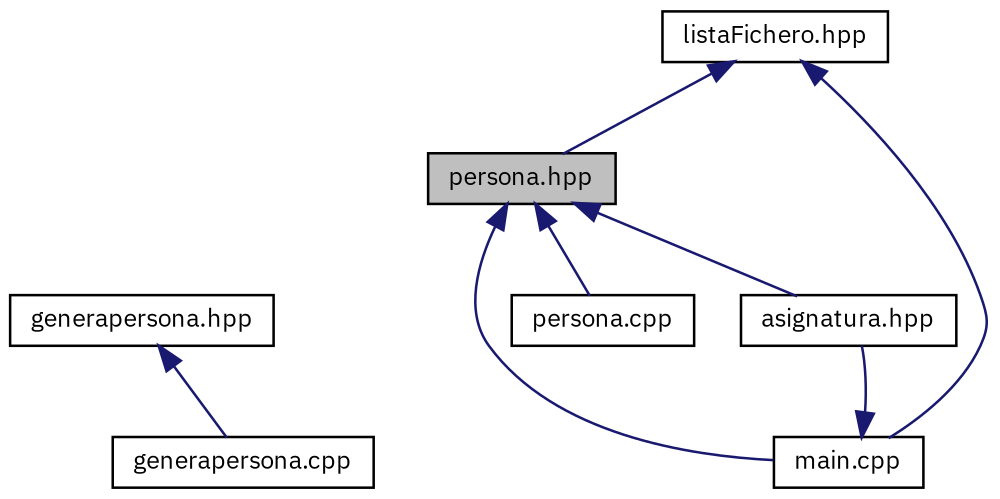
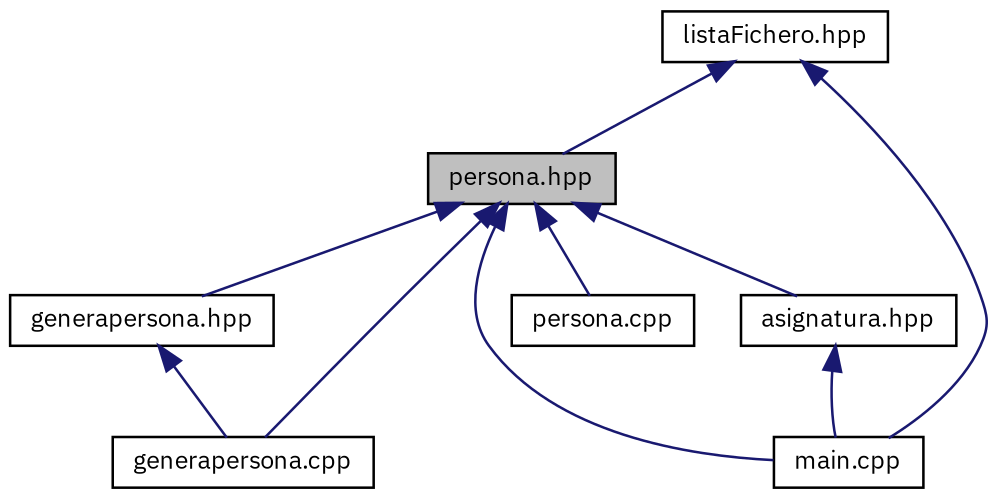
edge "generapersona.hpp" -> "persona.hpp": added
edge "generapersona.cpp" -> "persona.hpp": added
edge "asignatura.hpp" -> "main.cpp": reversed
